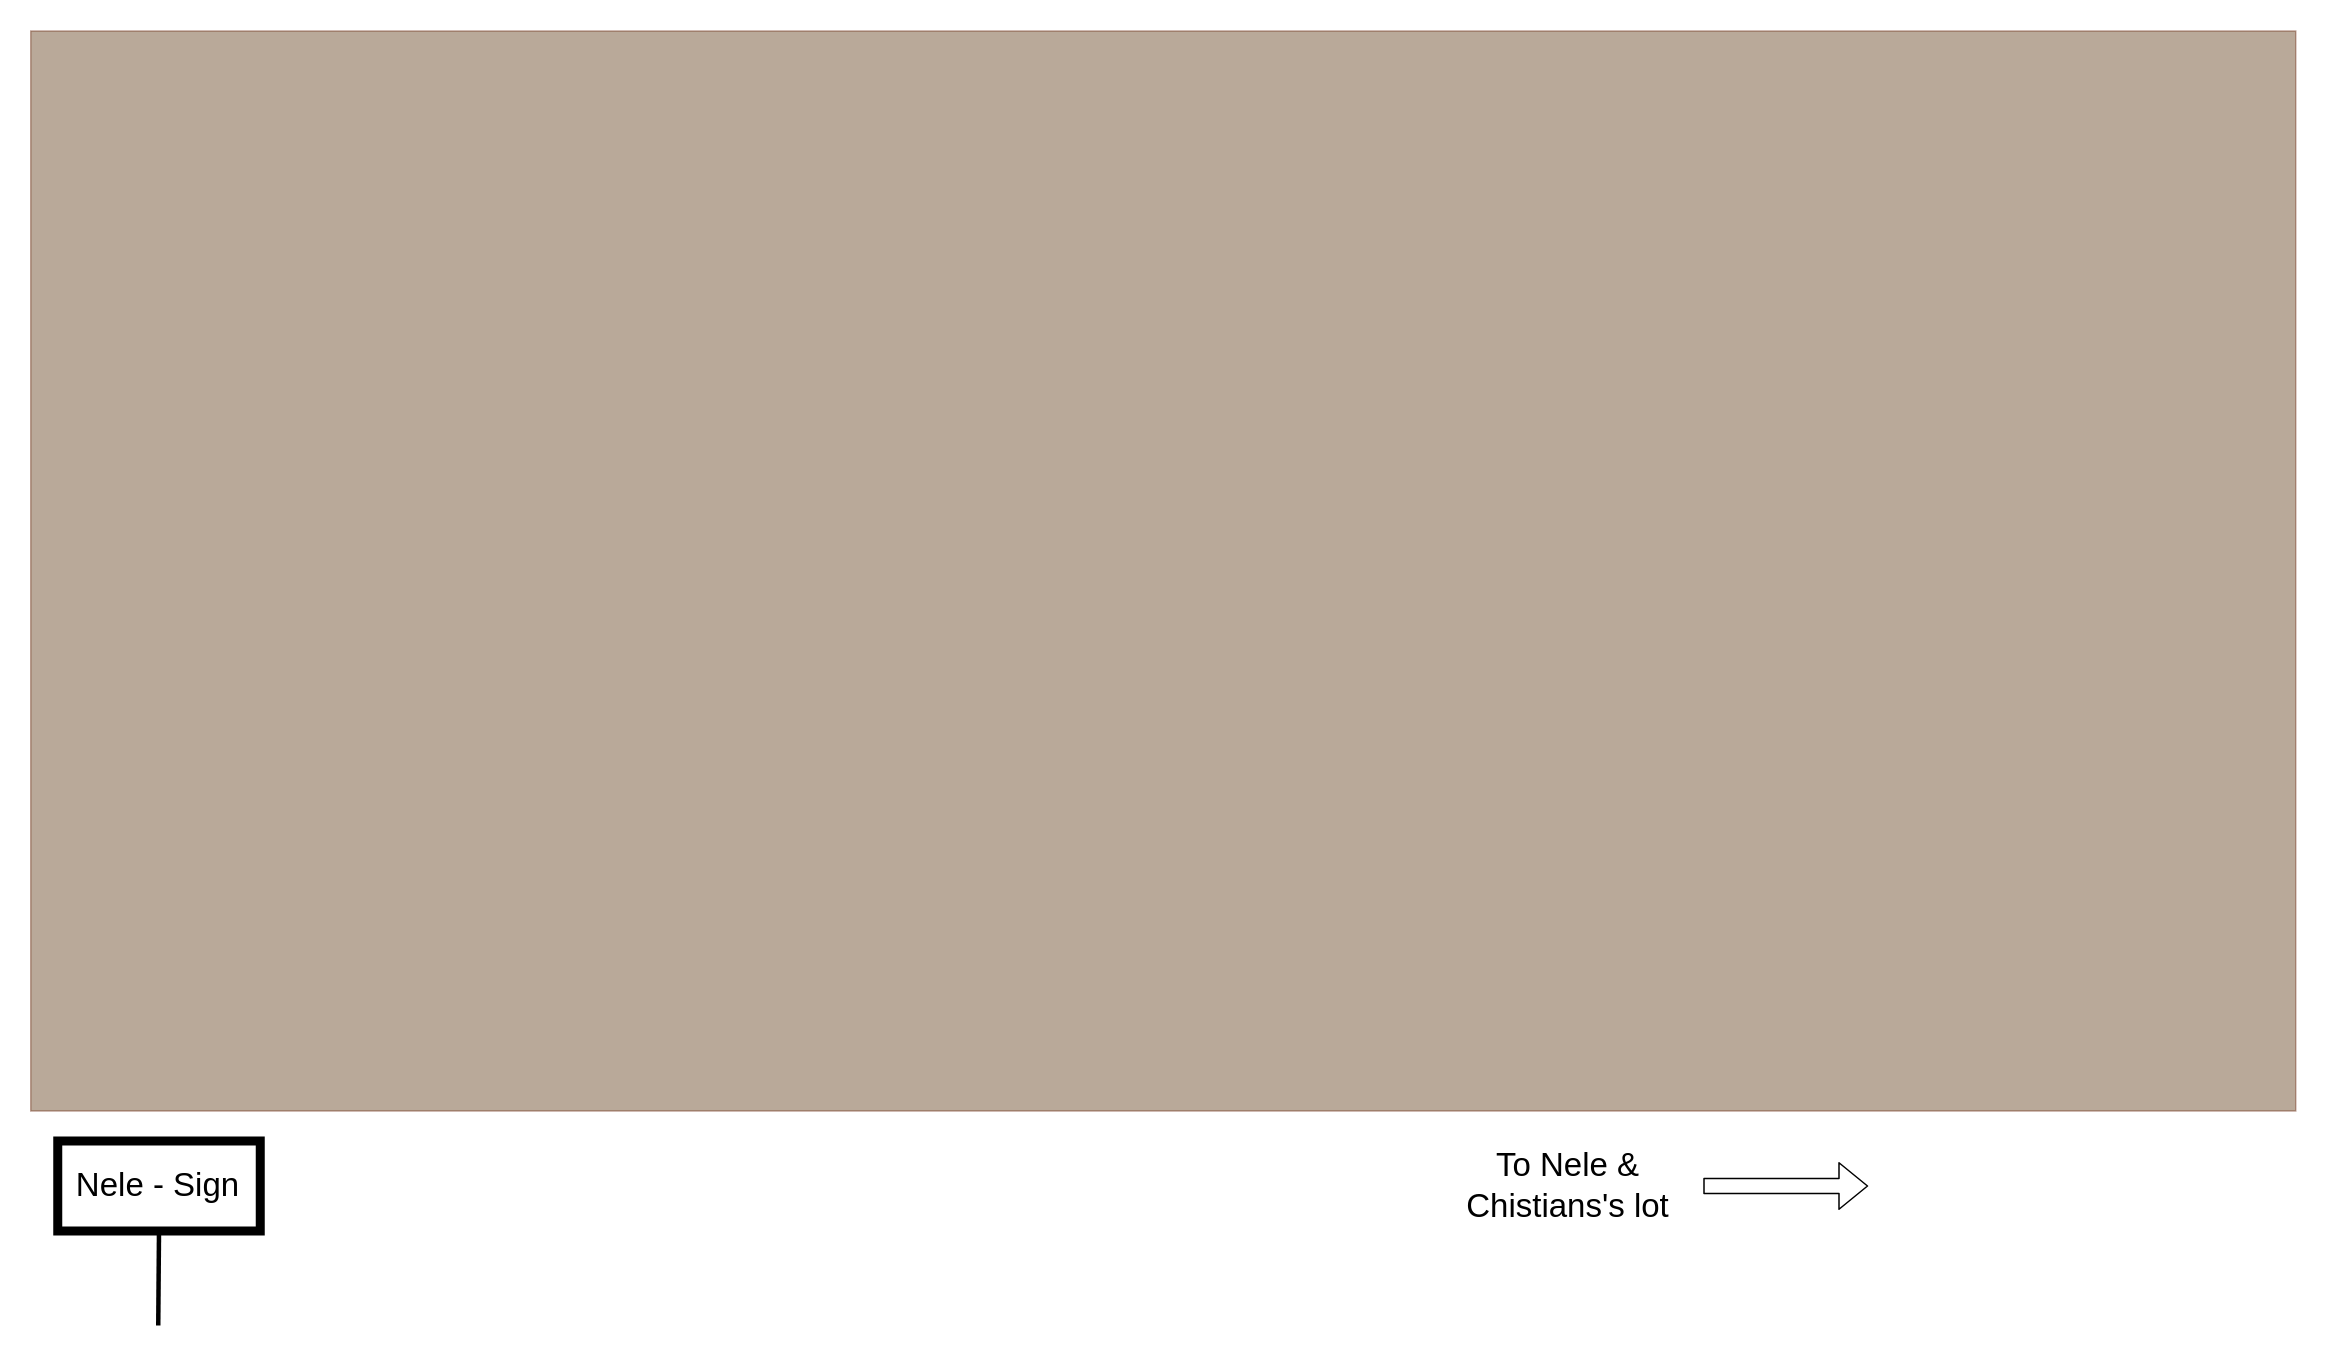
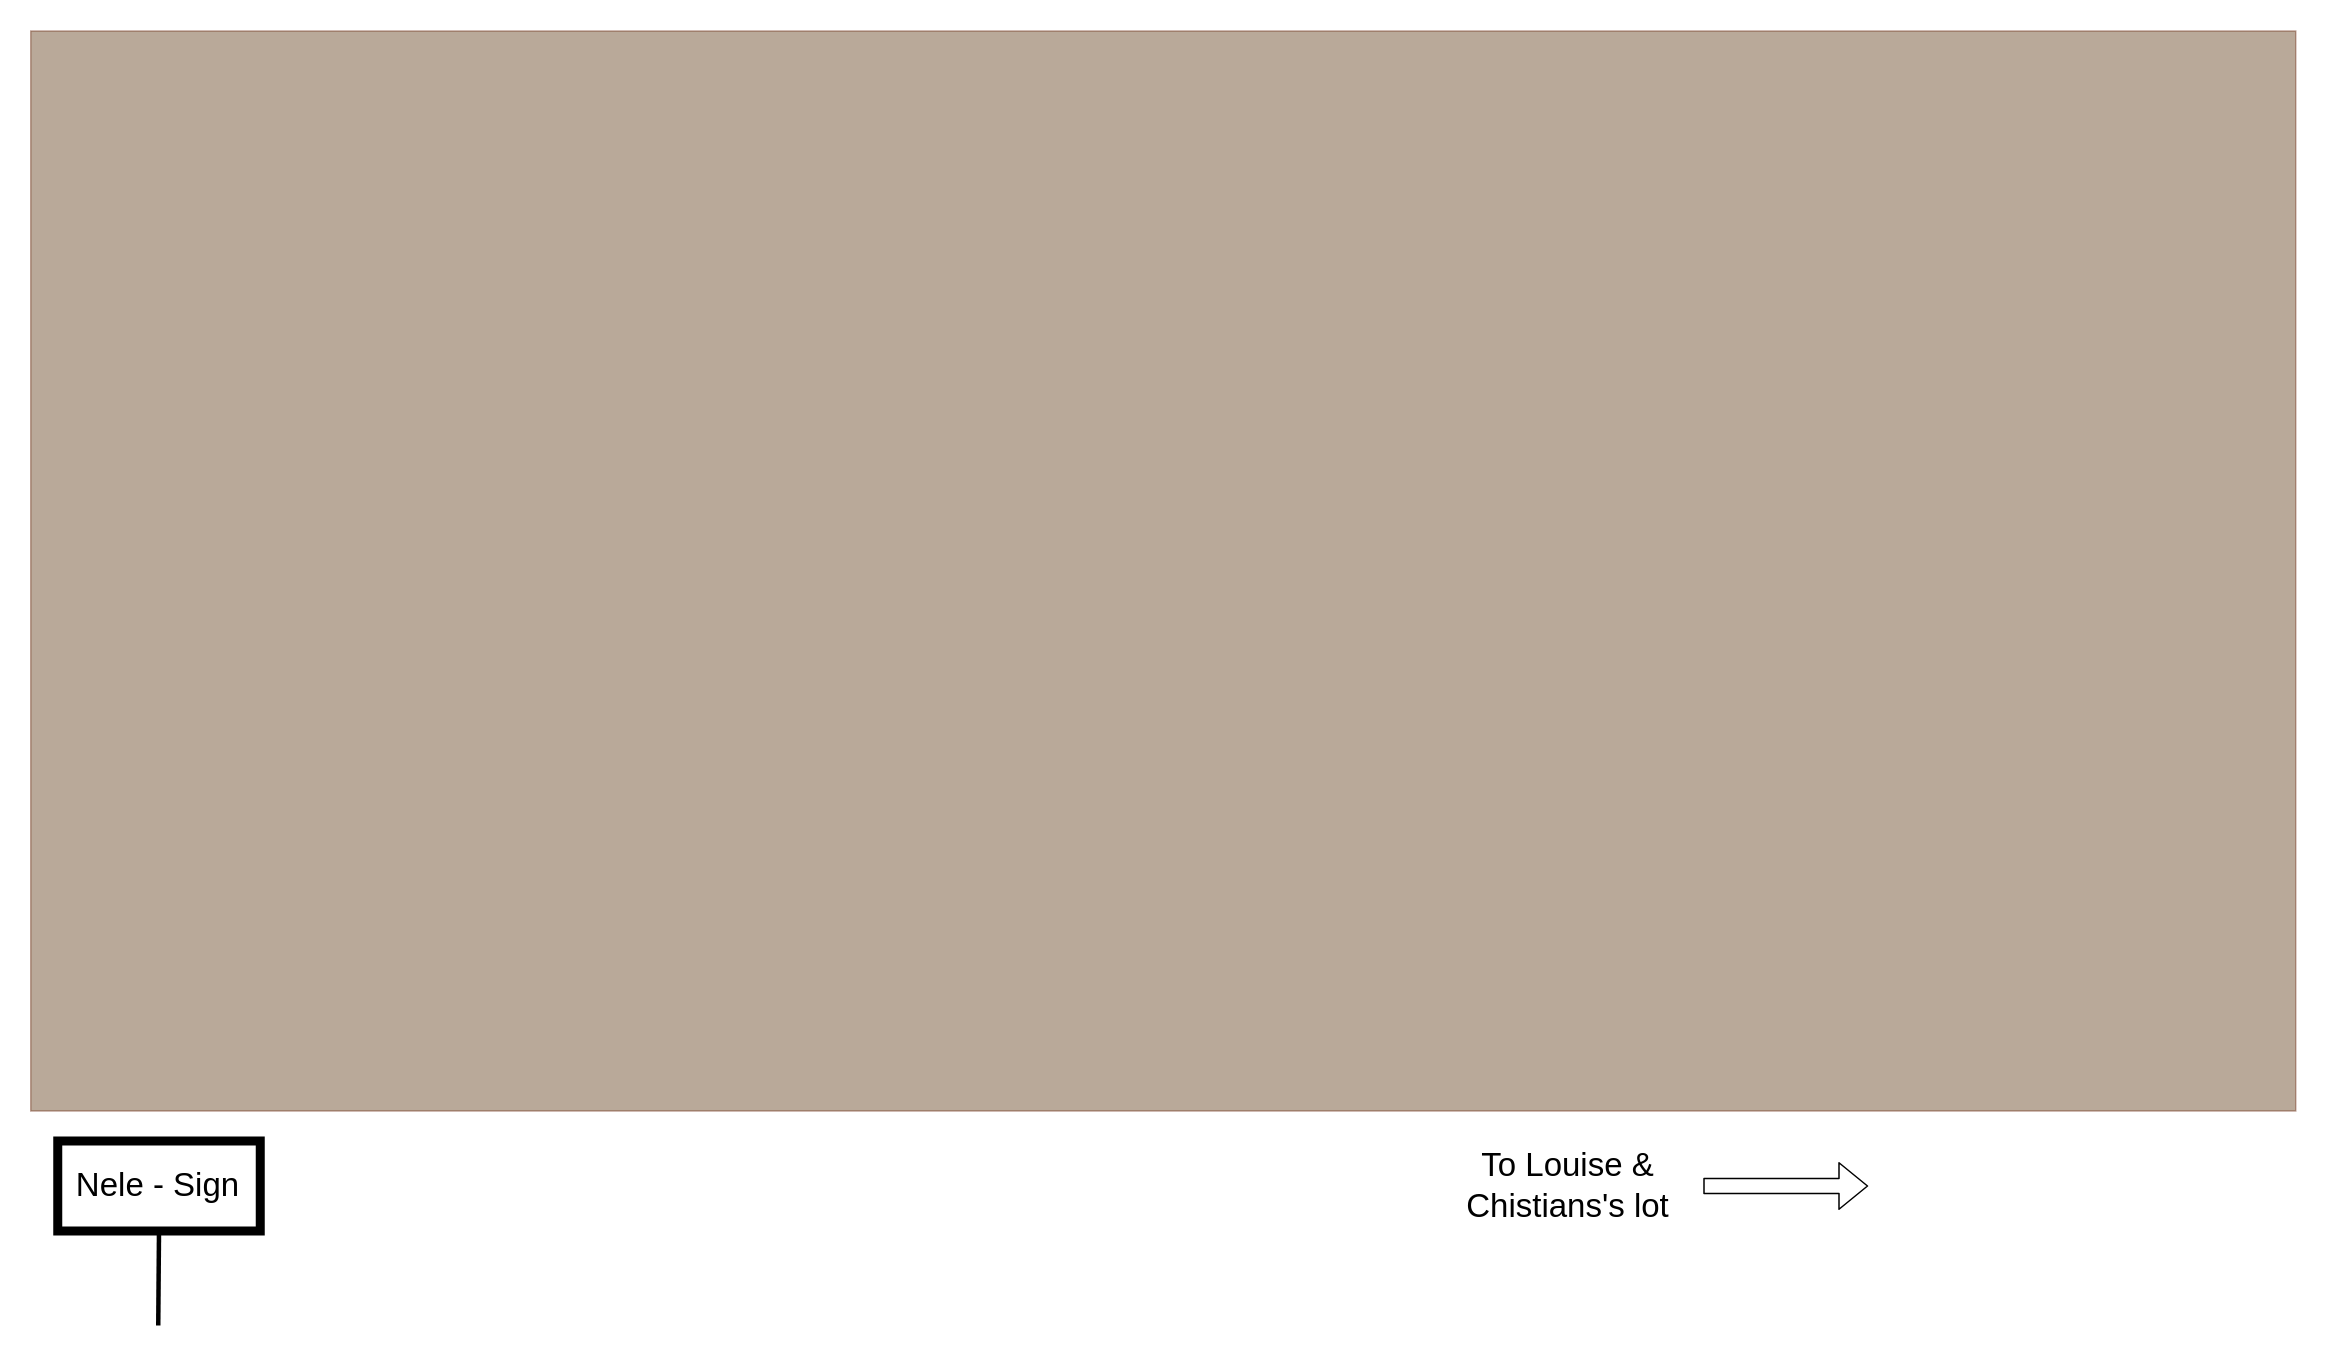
node "To Nele & Chistians's lot": label "To Nele & Chistians's lot" -> "To Louise & Chistians's lot"
